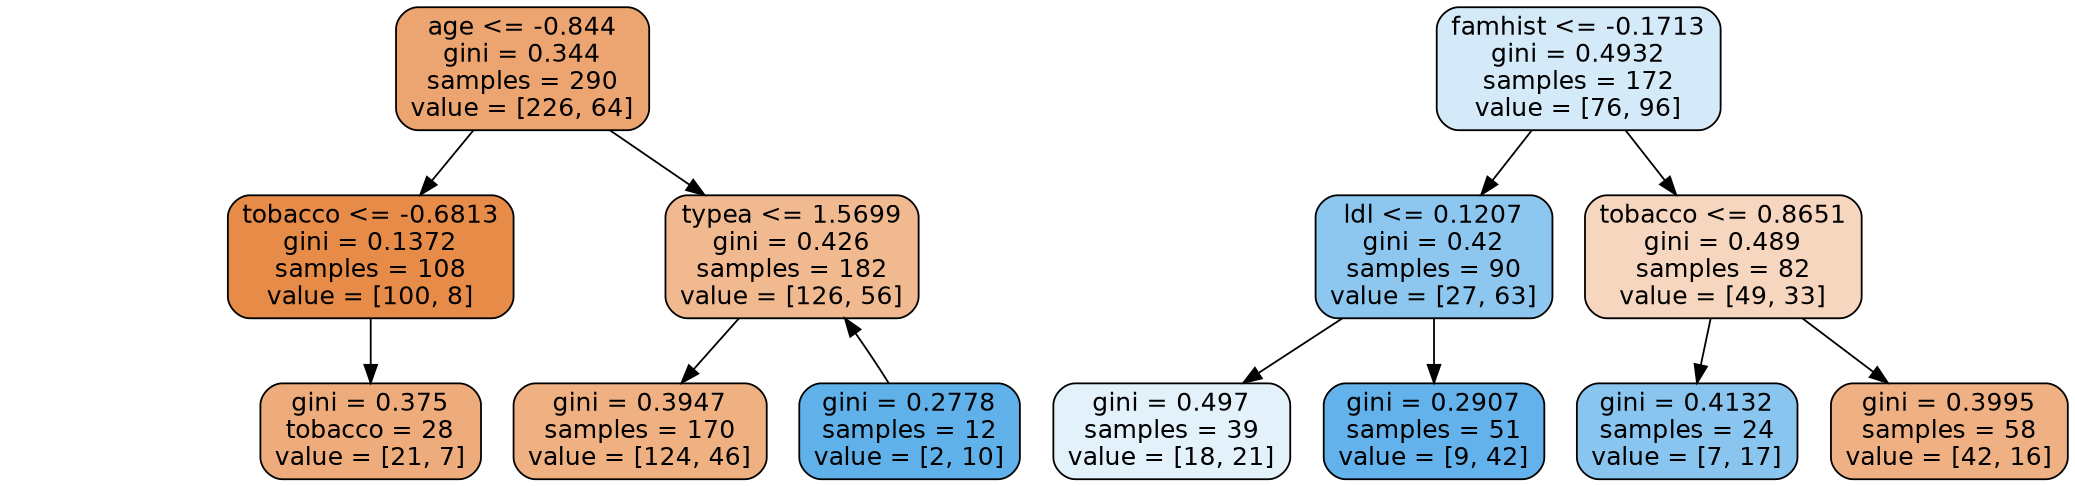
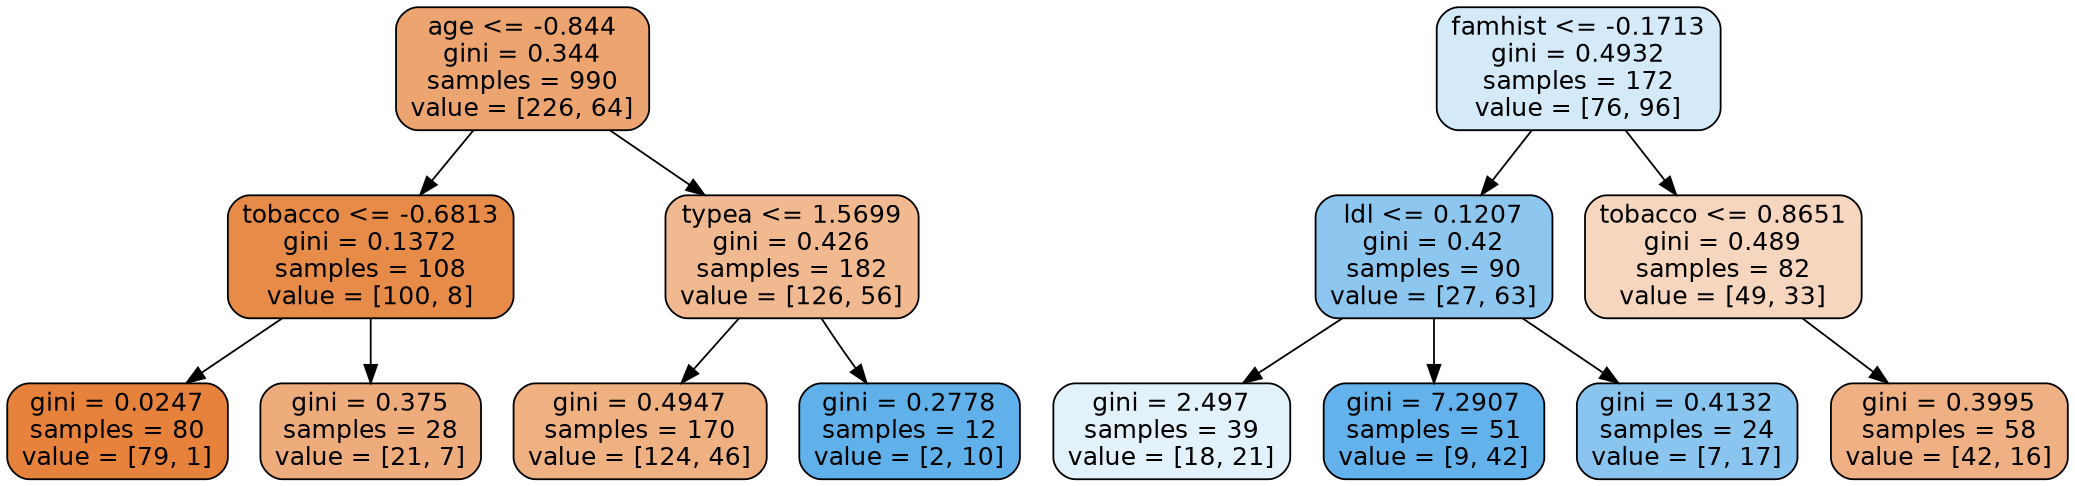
node "age <= -0.844 gini = 0.344 samples = 290 value = [226, 64]": label "age <= -0.844 gini = 0.344 samples = 290 value = [226, 64]" -> "age <= -0.844 gini = 0.344 samples = 990 value = [226, 64]"
edge "tobacco <= 0.8651 gini = 0.489 samples = 82 value = [49, 33]" -> "gini = 0.4132 samples = 24 value = [7, 17]": now "ldl <= 0.1207 gini = 0.42 samples = 90 value = [27, 63]" -> "gini = 0.4132 samples = 24 value = [7, 17]"
edge "gini = 0.2778 samples = 12 value = [2, 10]" -> "typea <= 1.5699 gini = 0.426 samples = 182 value = [126, 56]": reversed
node "gini = 0.0247 samples = 80 value = [79, 1]": added
node "gini = 0.375 tobacco = 28 value = [21, 7]": label "gini = 0.375 tobacco = 28 value = [21, 7]" -> "gini = 0.375 samples = 28 value = [21, 7]"
node "gini = 0.3947 samples = 170 value = [124, 46]": label "gini = 0.3947 samples = 170 value = [124, 46]" -> "gini = 0.4947 samples = 170 value = [124, 46]"
node "gini = 0.497 samples = 39 value = [18, 21]": label "gini = 0.497 samples = 39 value = [18, 21]" -> "gini = 2.497 samples = 39 value = [18, 21]"
node "gini = 0.2907 samples = 51 value = [9, 42]": label "gini = 0.2907 samples = 51 value = [9, 42]" -> "gini = 7.2907 samples = 51 value = [9, 42]"
